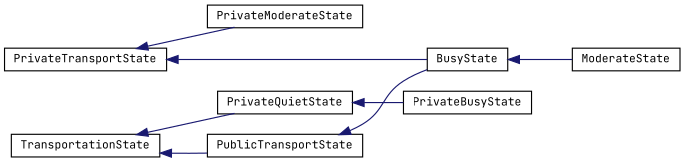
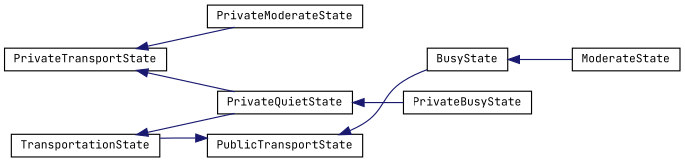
edge "BusyState" -> "PrivateTransportState": now "PrivateQuietState" -> "PrivateTransportState"
edge "PublicTransportState" -> "TransportationState": reversed
